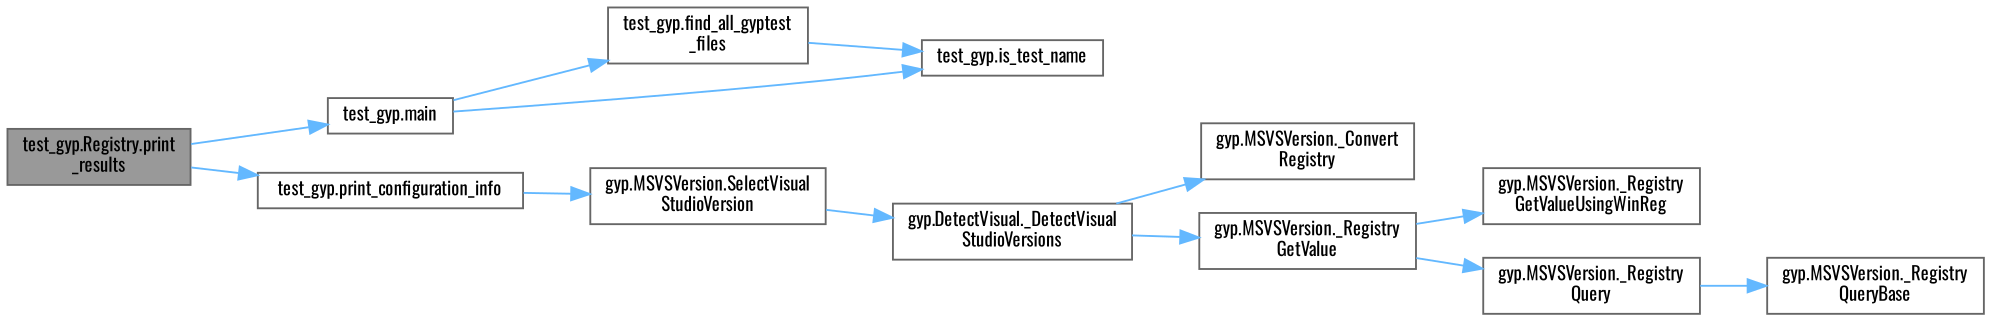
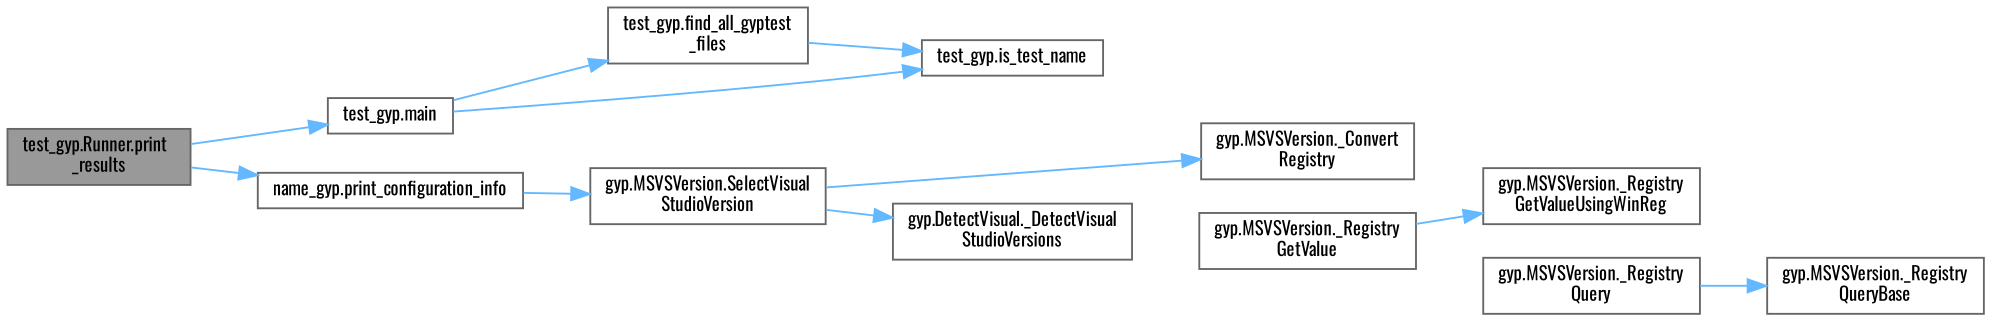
node "test_gyp.Registry.print _results": label "test_gyp.Registry.print _results" -> "test_gyp.Runner.print _results"
node "test_gyp.print_configuration_info": label "test_gyp.print_configuration_info" -> "name_gyp.print_configuration_info"
edge "gyp.DetectVisual._DetectVisual StudioVersions" -> "gyp.MSVSVersion._Convert Registry": now "gyp.MSVSVersion.SelectVisual StudioVersion" -> "gyp.MSVSVersion._Convert Registry"
edge "gyp.DetectVisual._DetectVisual StudioVersions" -> "gyp.MSVSVersion._Registry GetValue": removed
edge "gyp.MSVSVersion._Registry GetValue" -> "gyp.MSVSVersion._Registry Query": removed
